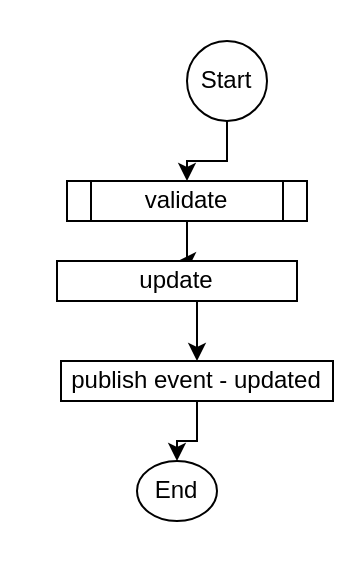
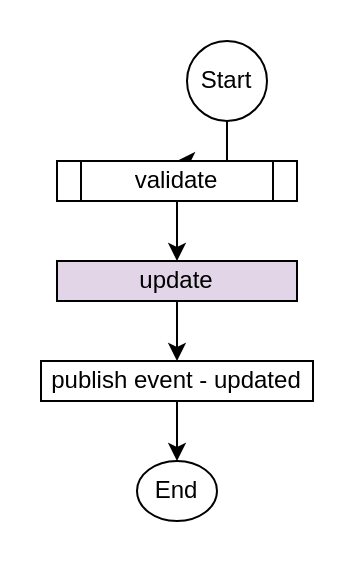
node "validate": moved (187, 201) -> (177, 181)
node "update": fillcolor #ffffff -> #e1d5e7
node "publish event - updated": moved (197, 381) -> (177, 381)
